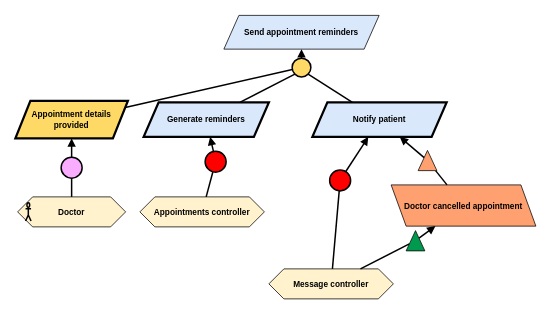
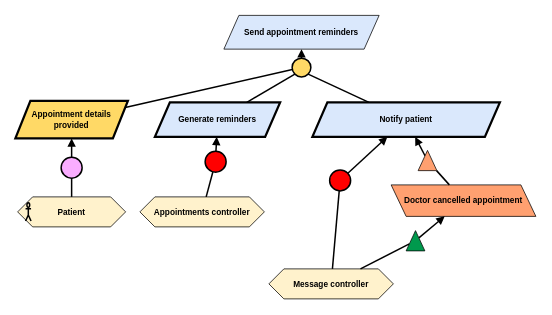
node "Generate reminders": moved (206, 120) -> (218, 120)
node "Notify patient": size 134x35 -> 188x35
node "Doctor cancelled appointment": size 145x41 -> 145x32
node "Doctor": label "Doctor" -> "Patient"
